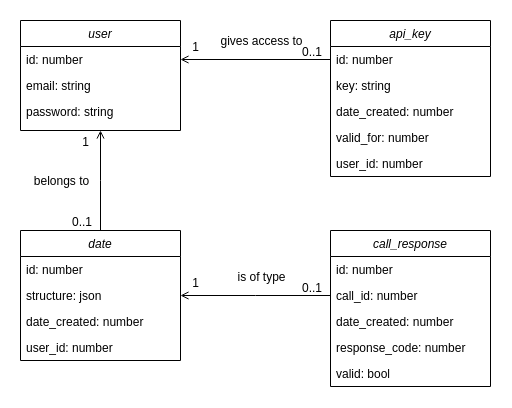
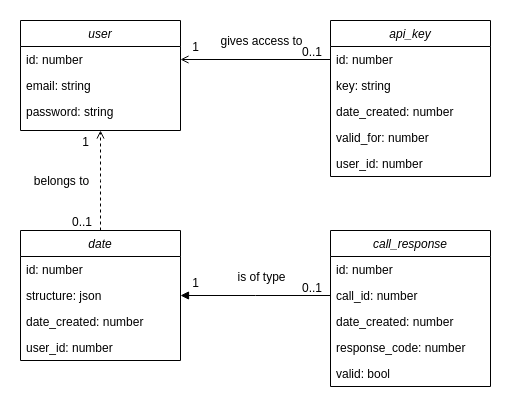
edge "date" -> "user": style solid -> dashed
edge "call_id: number" -> "structure: json": arrowhead open -> block
